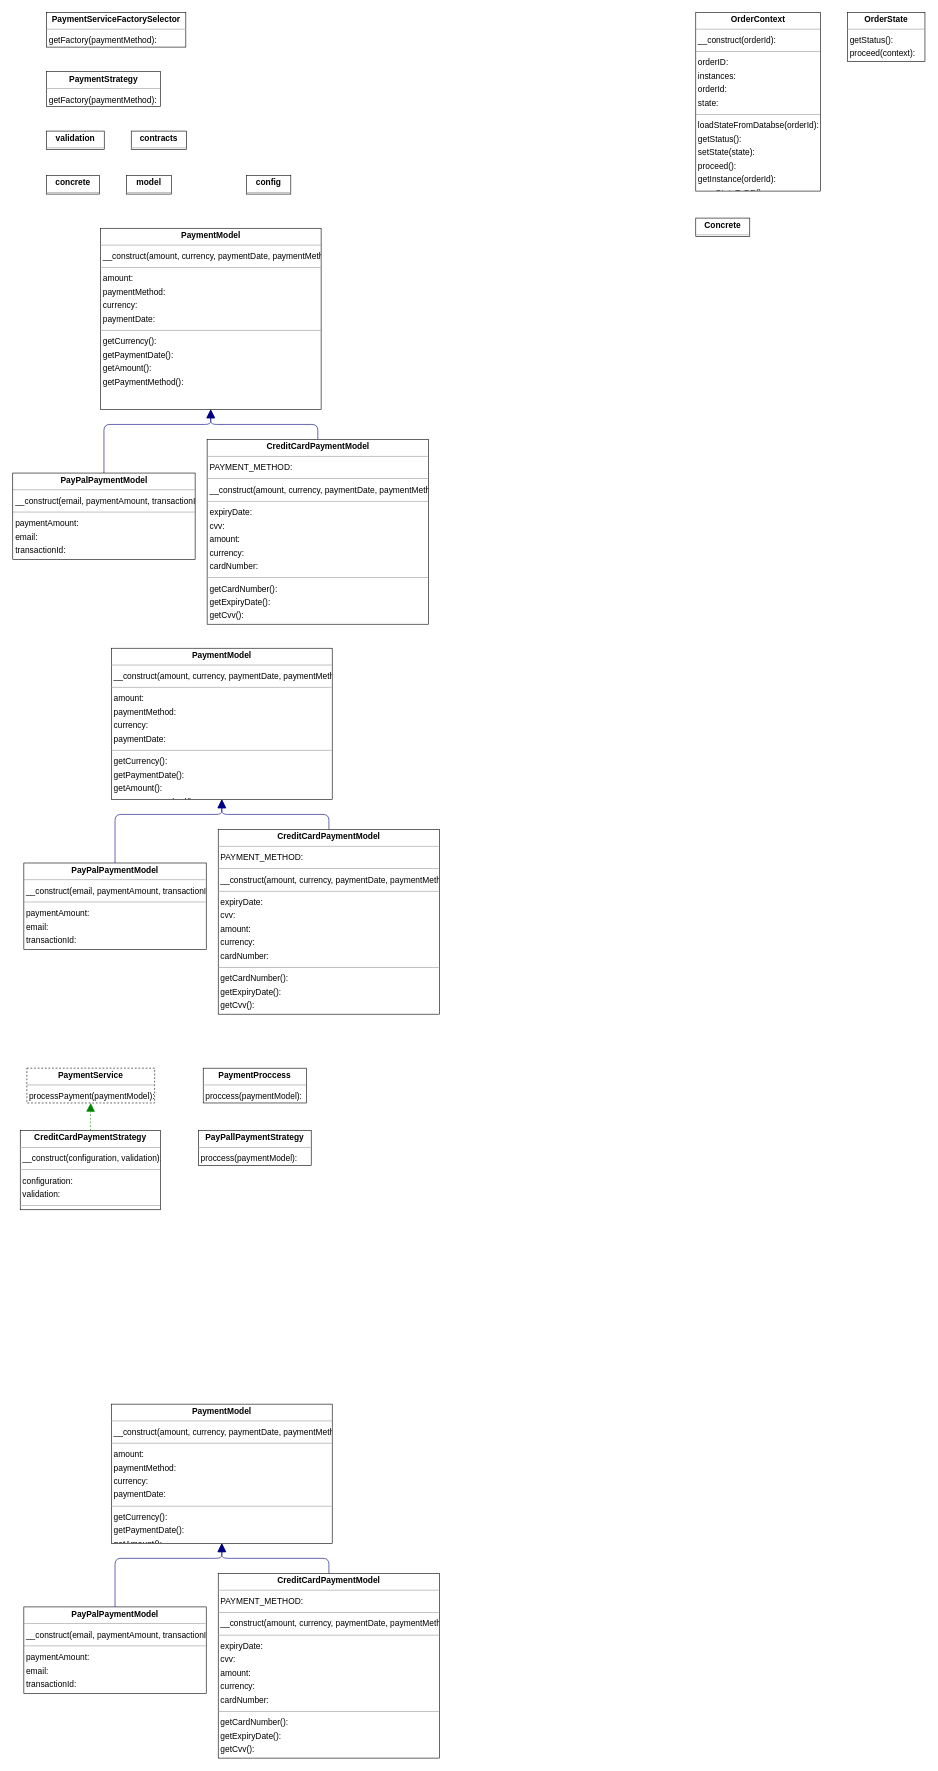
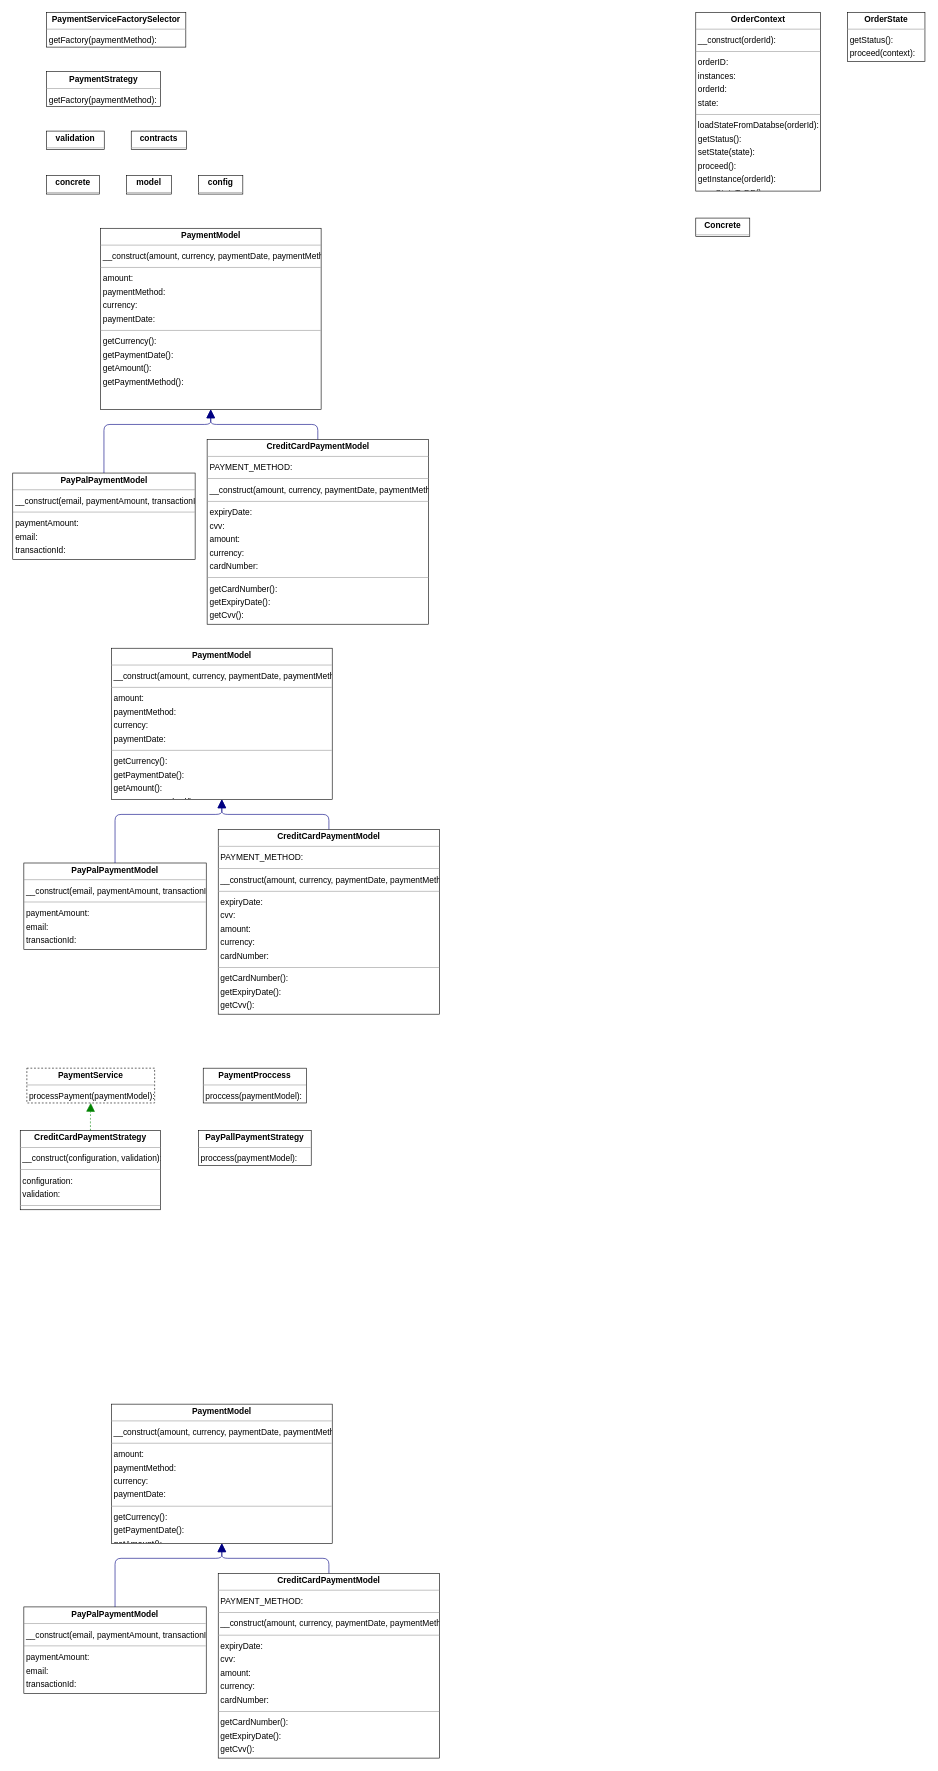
node "config": moved (269, 185) -> (221, 185)
